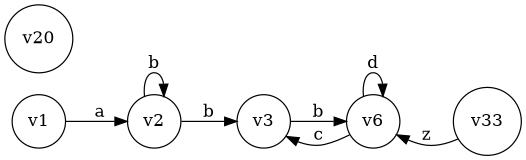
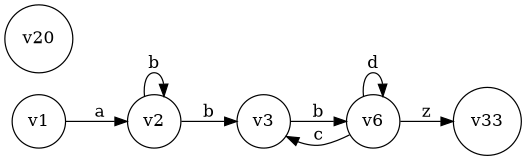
edge "v33" -> "v6": reversed
